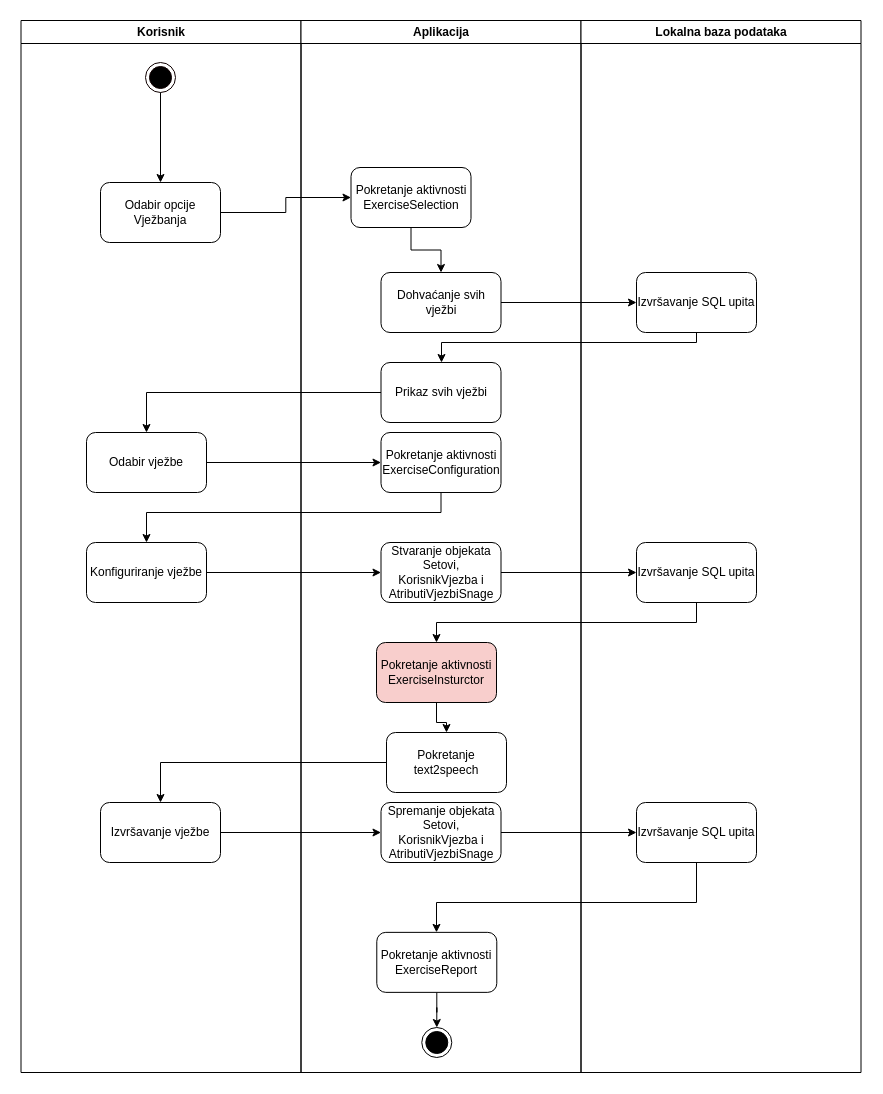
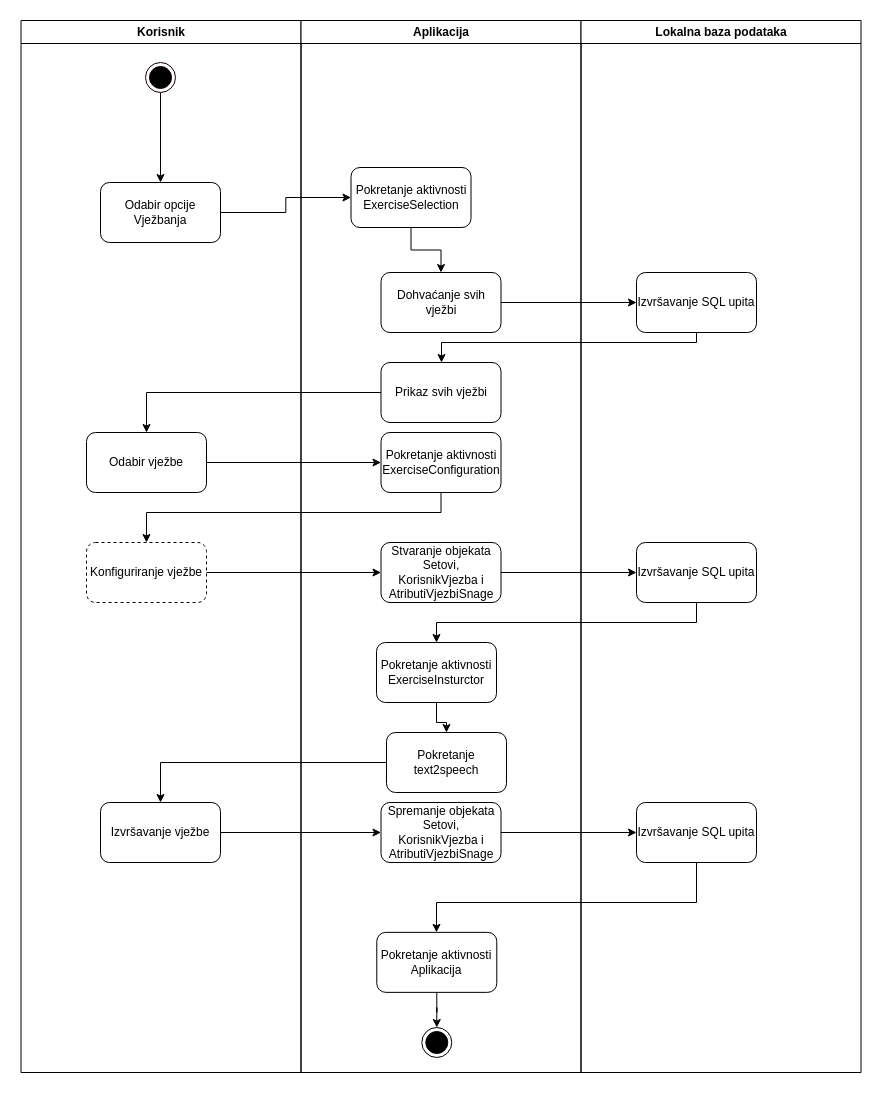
node "Konfiguriranje vježbe": style solid -> dashed
node "Pokretanje aktivnosti ExerciseInsturctor": fillcolor #f8cecc -> #ffffff
node "Pokretanje aktivnosti ExerciseReport": label "Pokretanje aktivnosti ExerciseReport" -> "Pokretanje aktivnosti Aplikacija"
